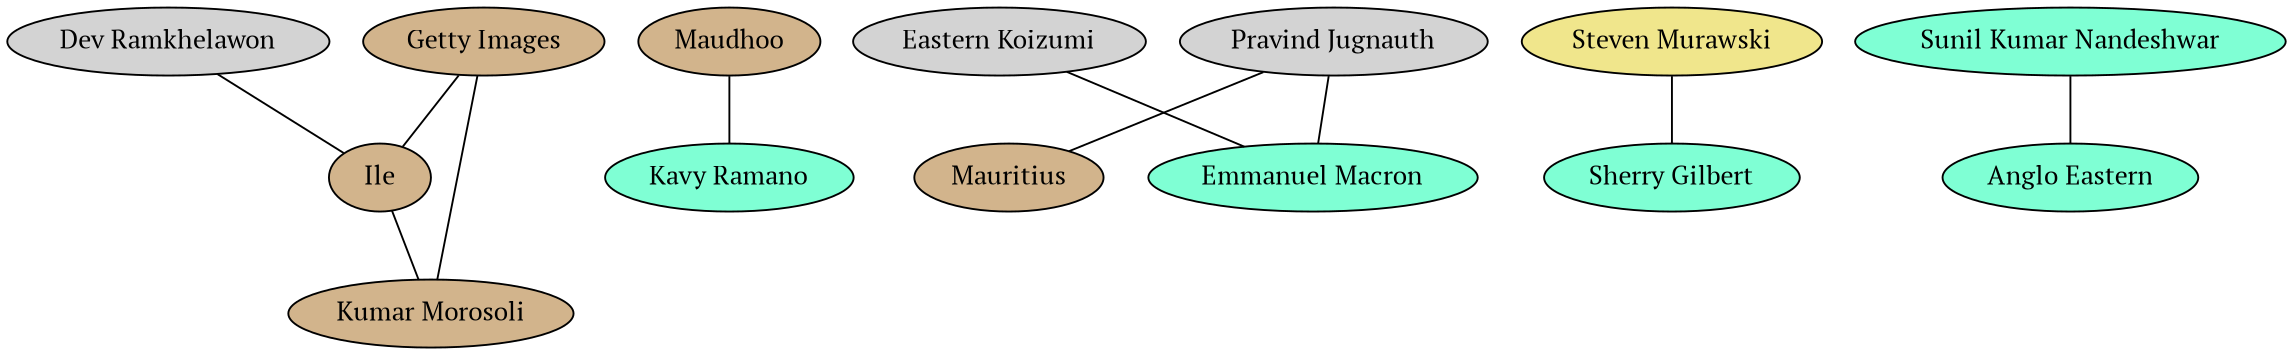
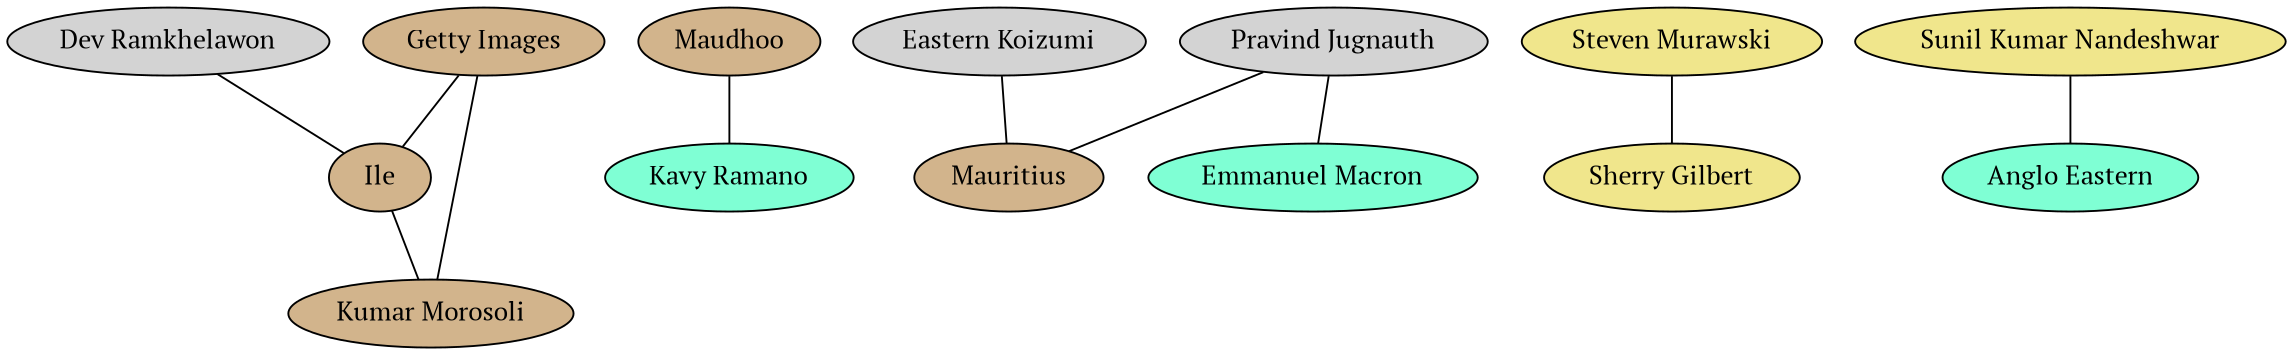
node "Sunil Kumar Nandeshwar": fillcolor aquamarine -> khaki
edge "Eastern Koizumi" -- "Emmanuel Macron": now "Eastern Koizumi" -- "Mauritius"
node "Sherry Gilbert": fillcolor aquamarine -> khaki
